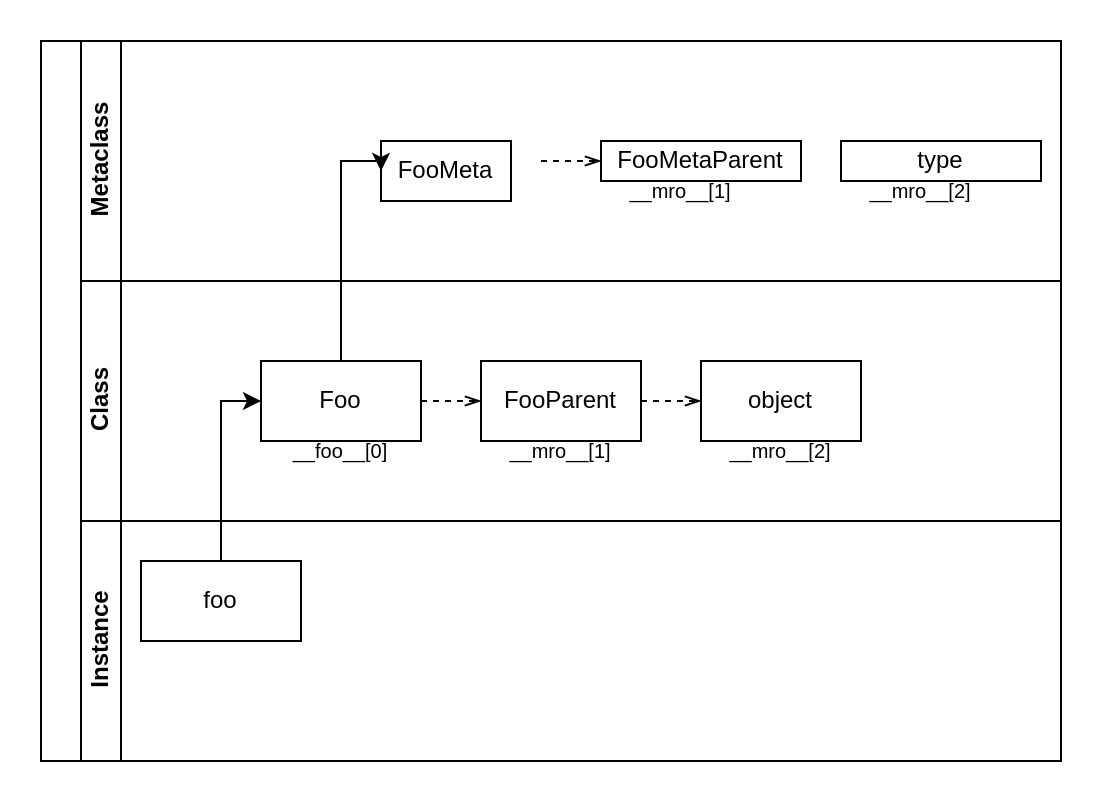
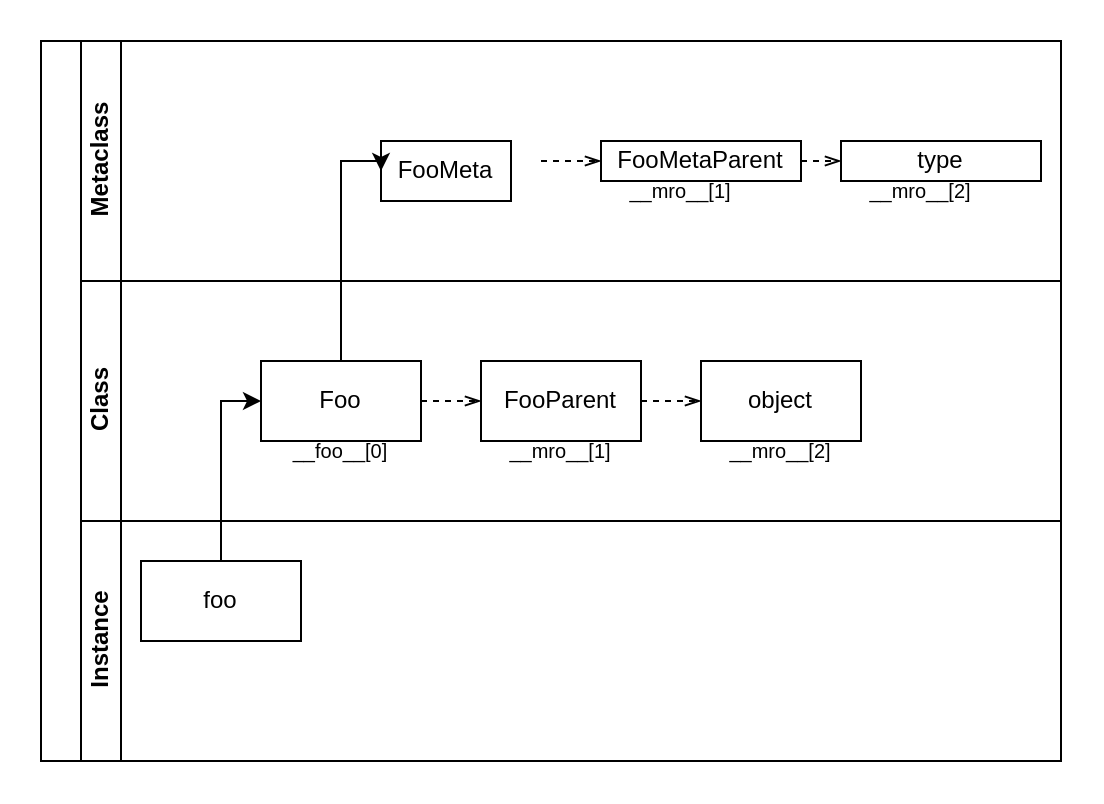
edge "FooMetaParent" -> "type": added
